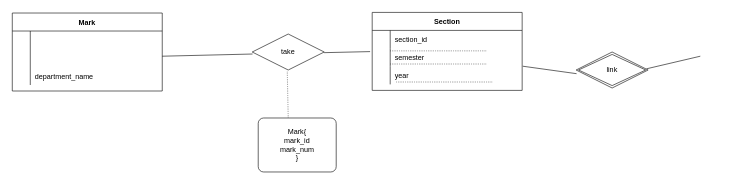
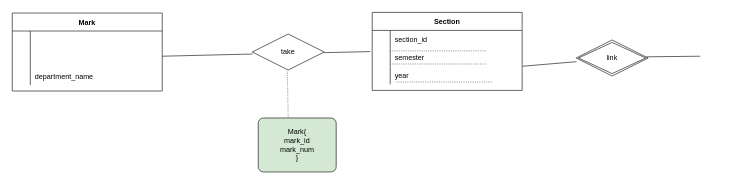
node "link": moved (612, 70) -> (612, 58)
node "Mark{ mark_id mark_num }": fillcolor #ffffff -> #d5e8d4
